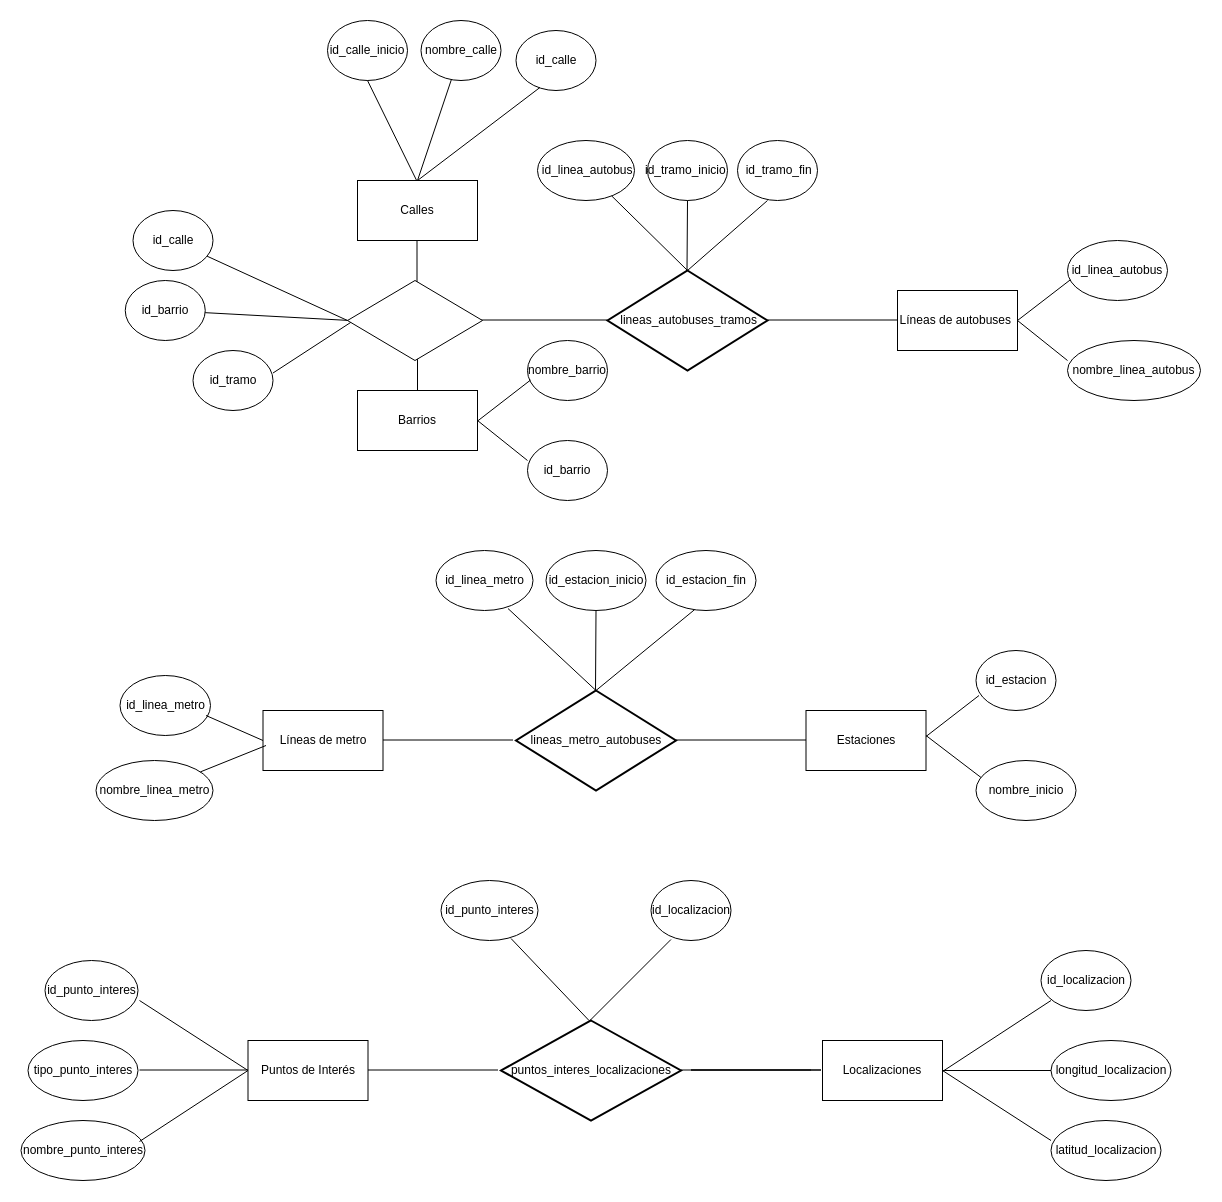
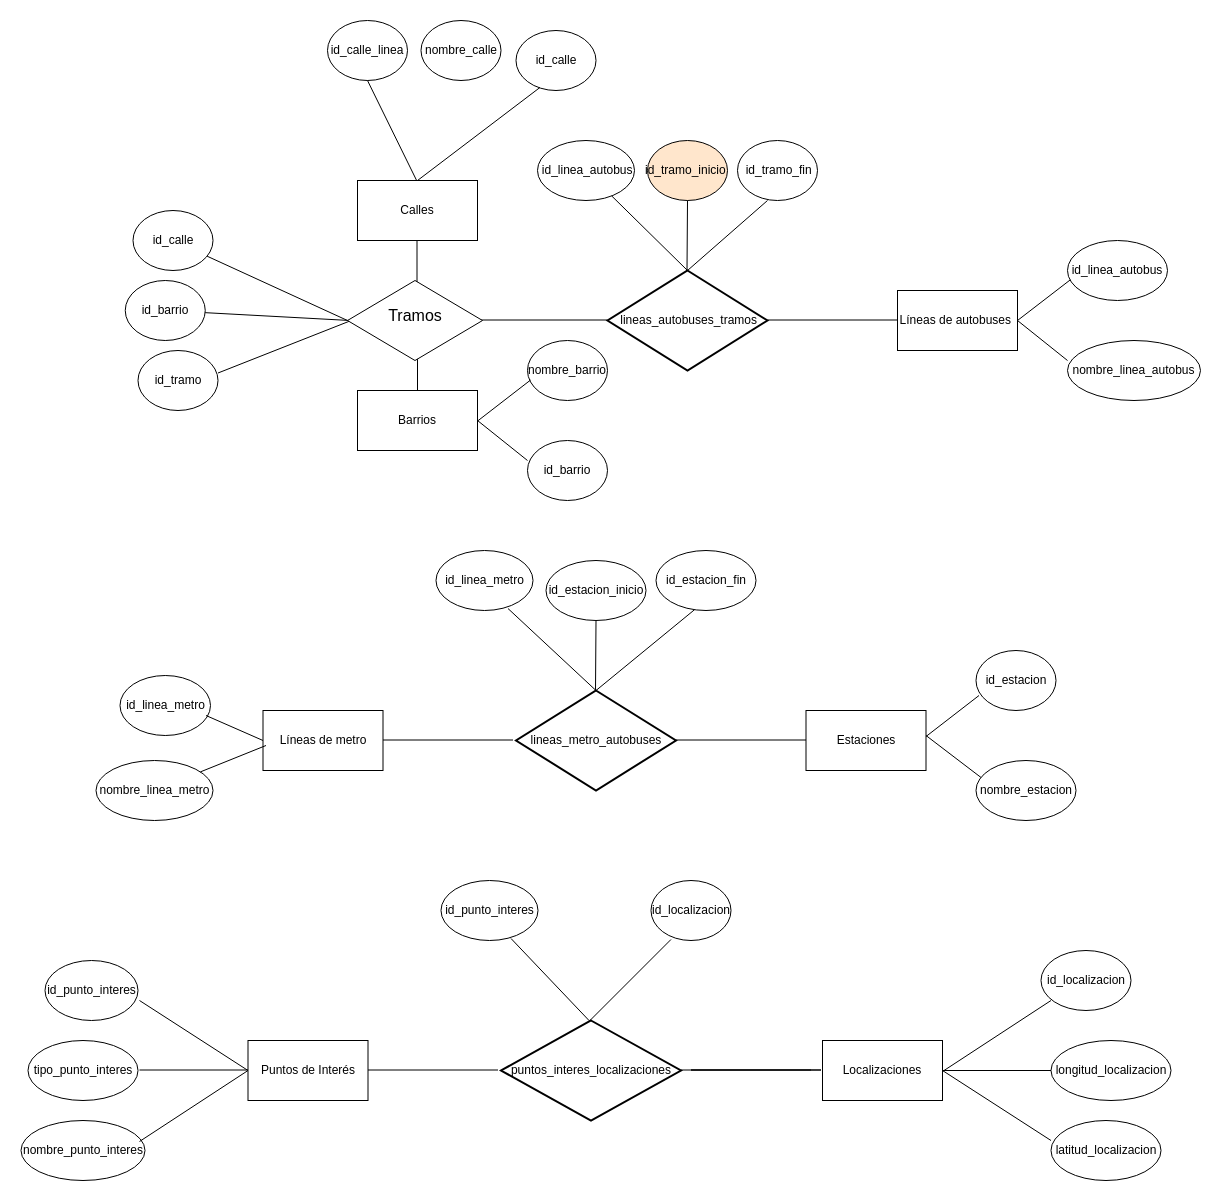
node "id_calle_inicio": label "id_calle_inicio" -> "id_calle_linea"
edge "nombre_calle" -- "Calles": removed
node "id_tramo_inicio": fillcolor #ffffff -> #ffe6cc
node "Tramos": added
node "id_tramo": moved (233, 381) -> (178, 381)
node "id_estacion_inicio": moved (596, 581) -> (596, 591)
node "nombre_inicio": label "nombre_inicio" -> "nombre_estacion"
